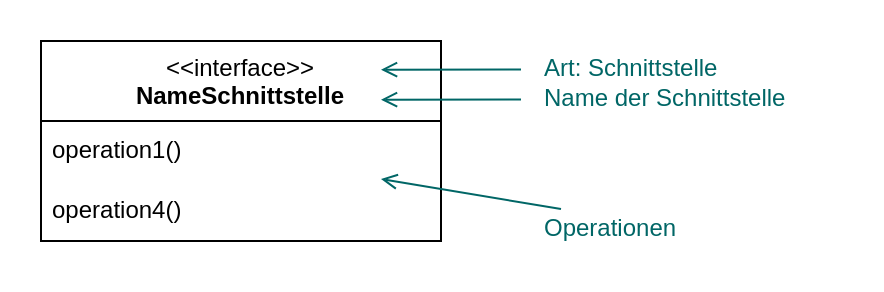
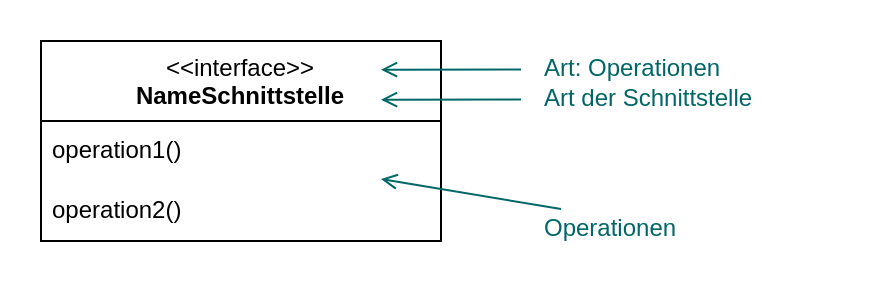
node "Art: Schnittstelle": label "Art: Schnittstelle" -> "Art: Operationen"
node "Name der Schnittstelle": label "Name der Schnittstelle" -> "Art der Schnittstelle"
node "operation4()": label "operation4()" -> "operation2()"
